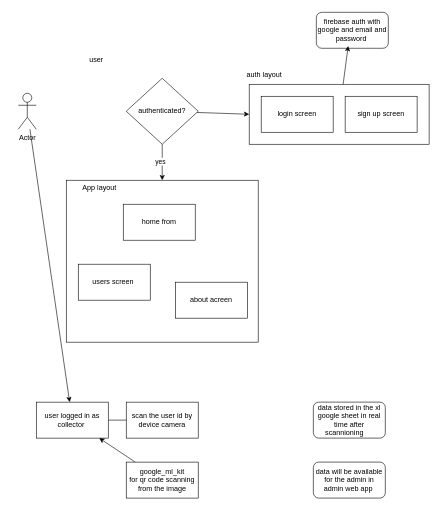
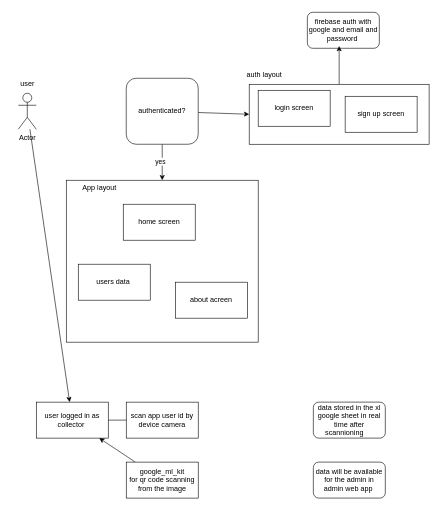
node "firebase auth with google and email and password": moved (353, 30) -> (344, 30)
node "user": moved (96, 60) -> (27, 84)
node "authenticated?": shape diamond -> rounded rectangle
node "login screen": moved (297, 114) -> (294, 108)
node "home from": label "home from" -> "home screen"
node "users screen": label "users screen" -> "users data"
node "scan the user id by device camera": label "scan the user id by device camera" -> "scan app user id by device camera"
